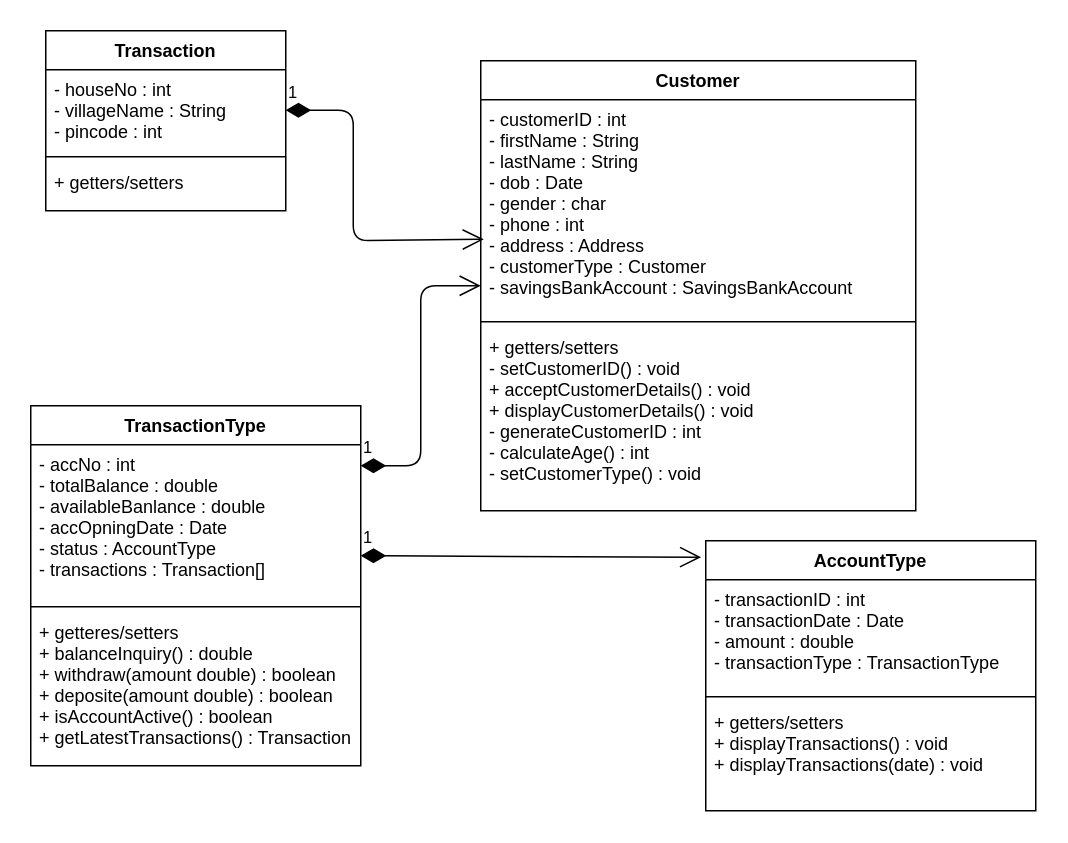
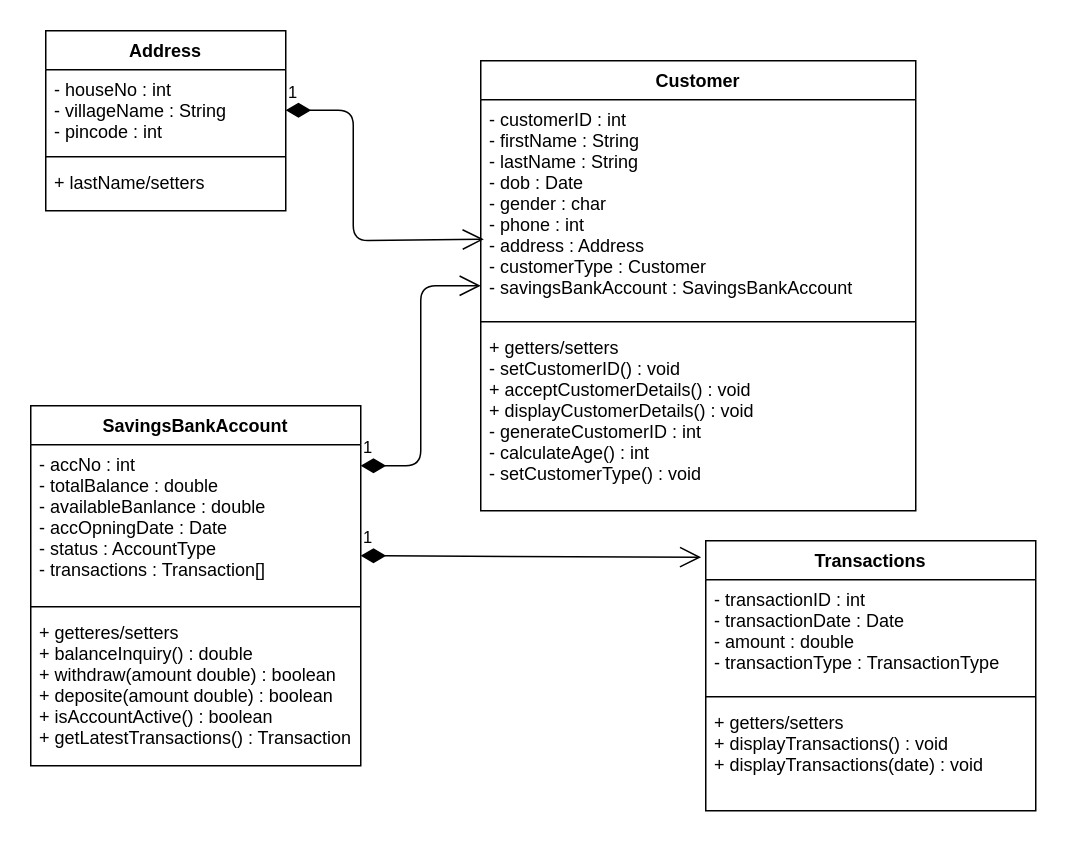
node "Transaction": label "Transaction" -> "Address"
node "+ getters/setters": label "+ getters/setters" -> "+ lastName/setters"
node "TransactionType": label "TransactionType" -> "SavingsBankAccount"
node "AccountType": label "AccountType" -> "Transactions"
